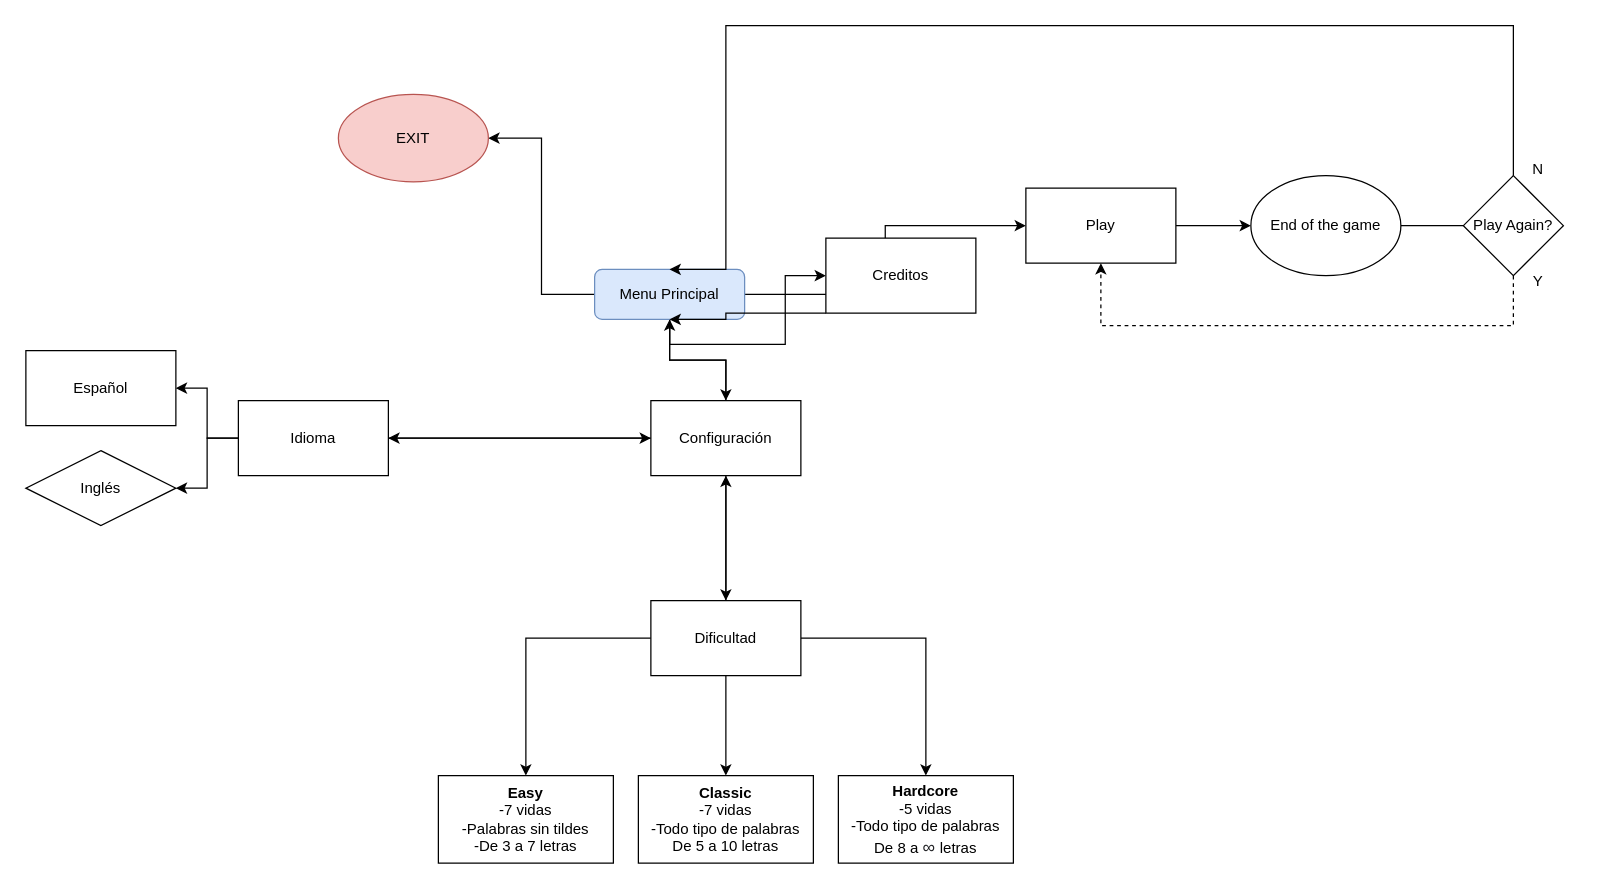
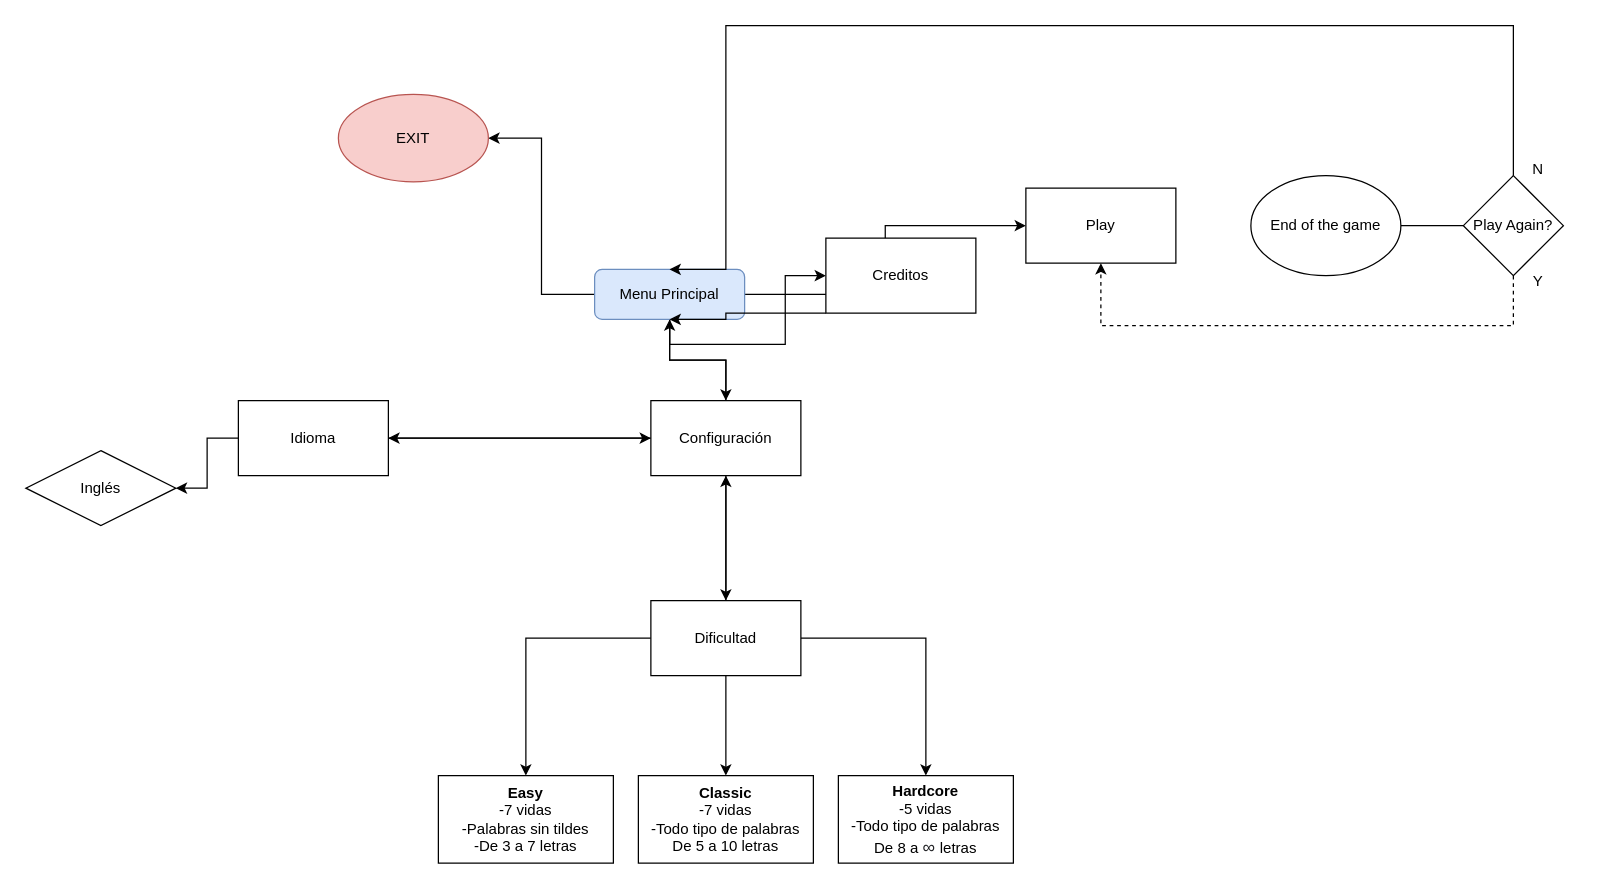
edge "Play" -> "End of the game": removed
node "Español": removed
edge "Idioma" -> "Español": removed
